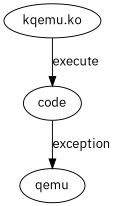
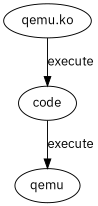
node "kqemu.ko": label "kqemu.ko" -> "qemu.ko"
edge "code" -> "qemu": label "exception" -> "execute"
